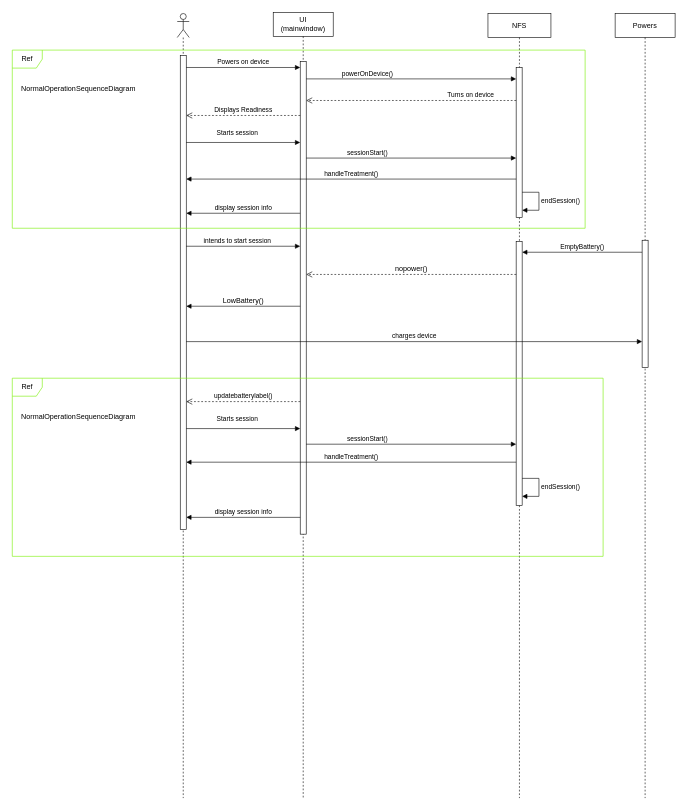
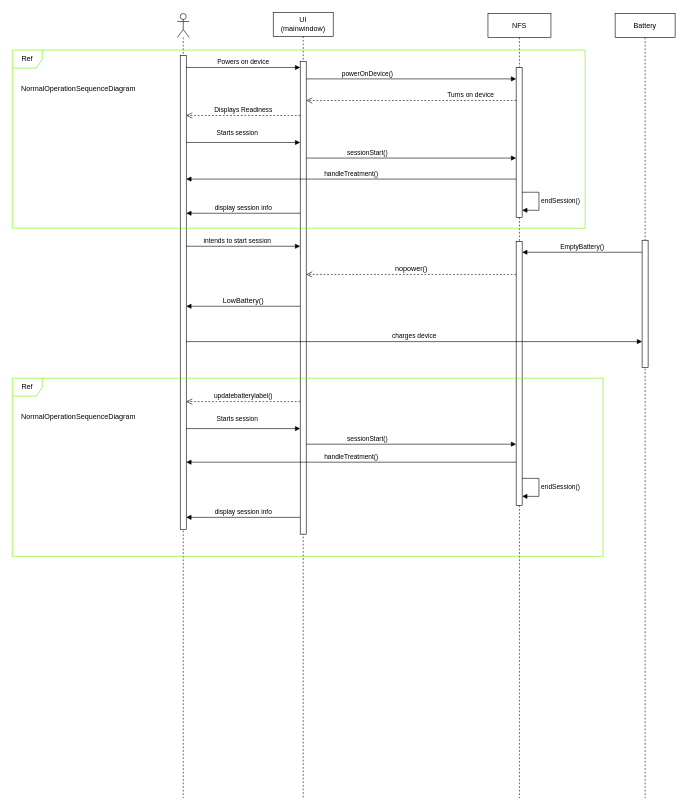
node "Powers": label "Powers" -> "Battery"
